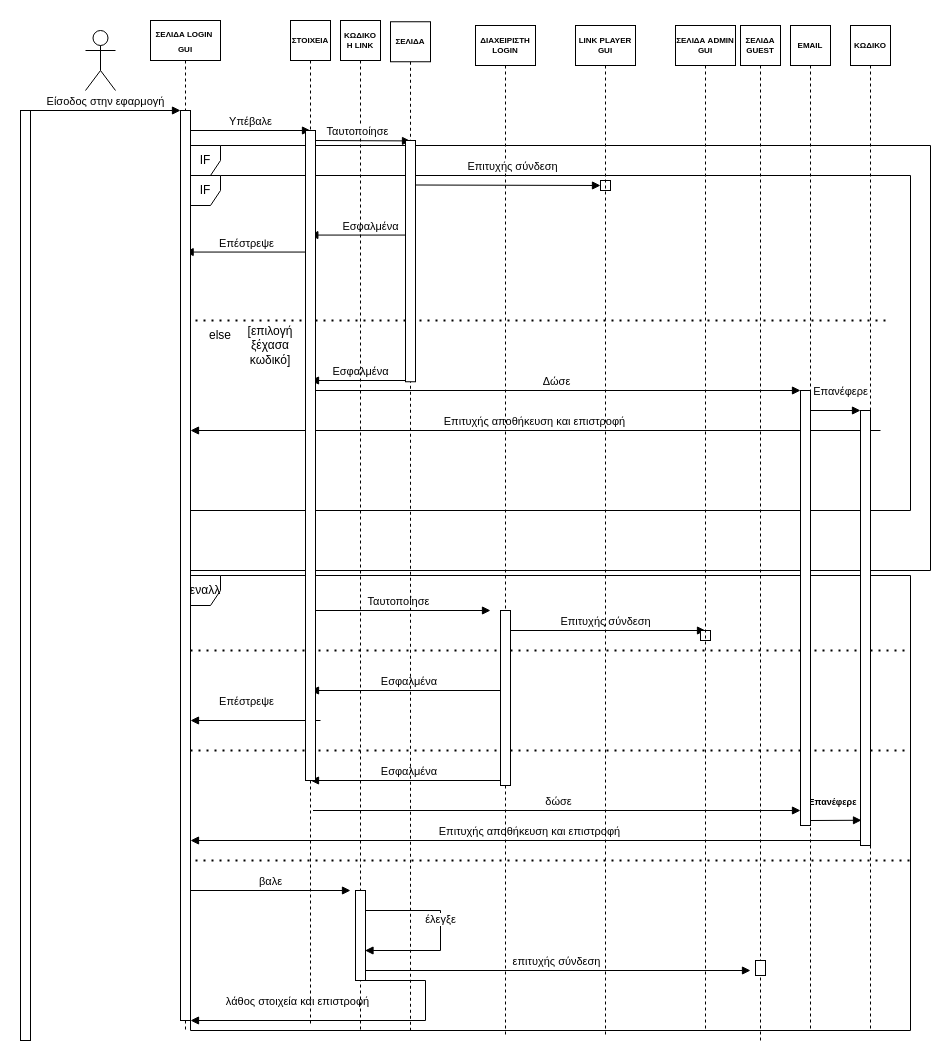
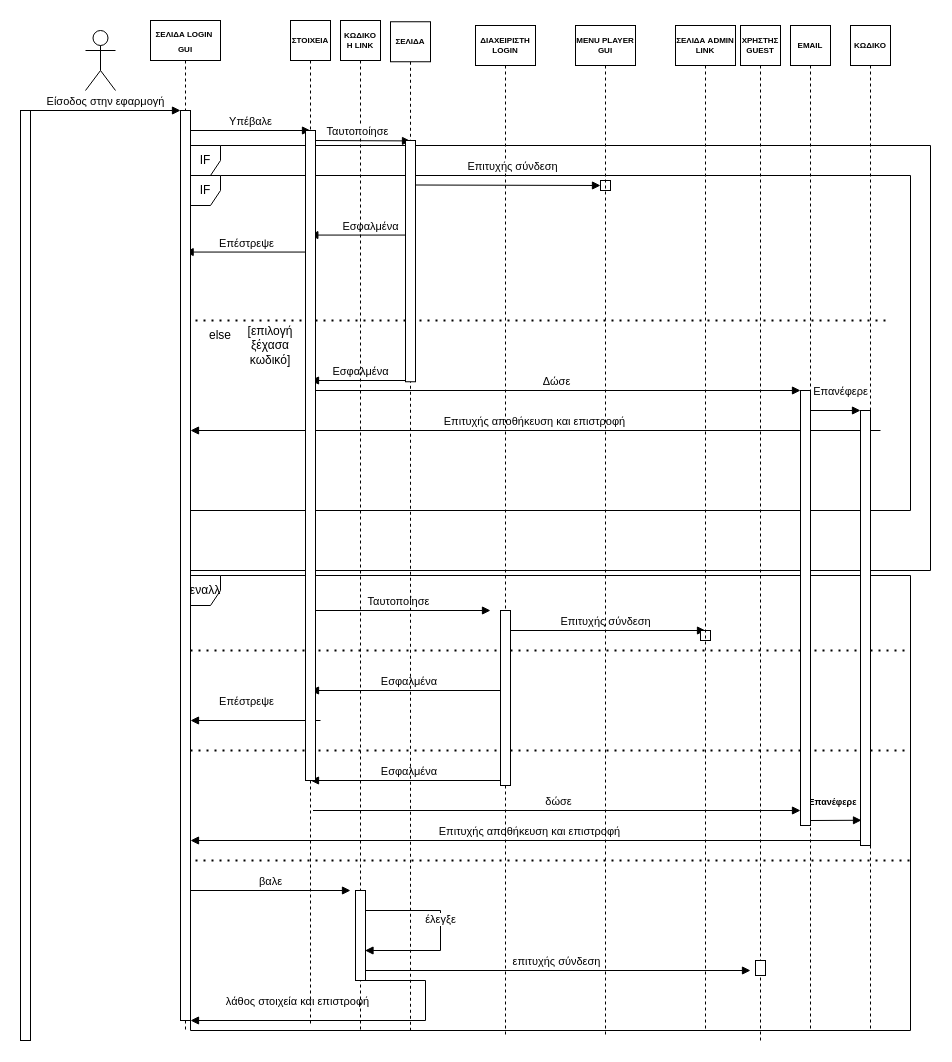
node "LINK PLAYER GUI": label "LINK PLAYER GUI" -> "MENU PLAYER GUI"
node "ΣΕΛΙΔΑ ADMIN GUI": label "ΣΕΛΙΔΑ ADMIN GUI" -> "ΣΕΛΙΔΑ ADMIN LINK"
node "ΣΕΛΙΔΑ GUEST": label "ΣΕΛΙΔΑ GUEST" -> "ΧΡΗΣΤΗΣ GUEST"
